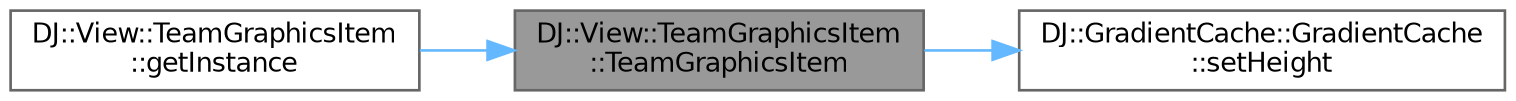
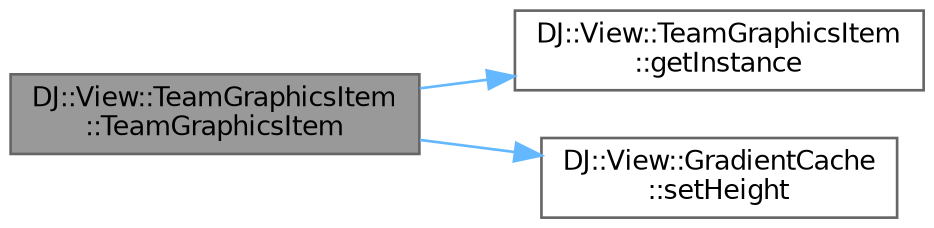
edge "DJ::View::TeamGraphicsItem ::getInstance" -> "DJ::View::TeamGraphicsItem ::TeamGraphicsItem": reversed
node "DJ::GradientCache::GradientCache ::setHeight": label "DJ::GradientCache::GradientCache ::setHeight" -> "DJ::View::GradientCache ::setHeight"
